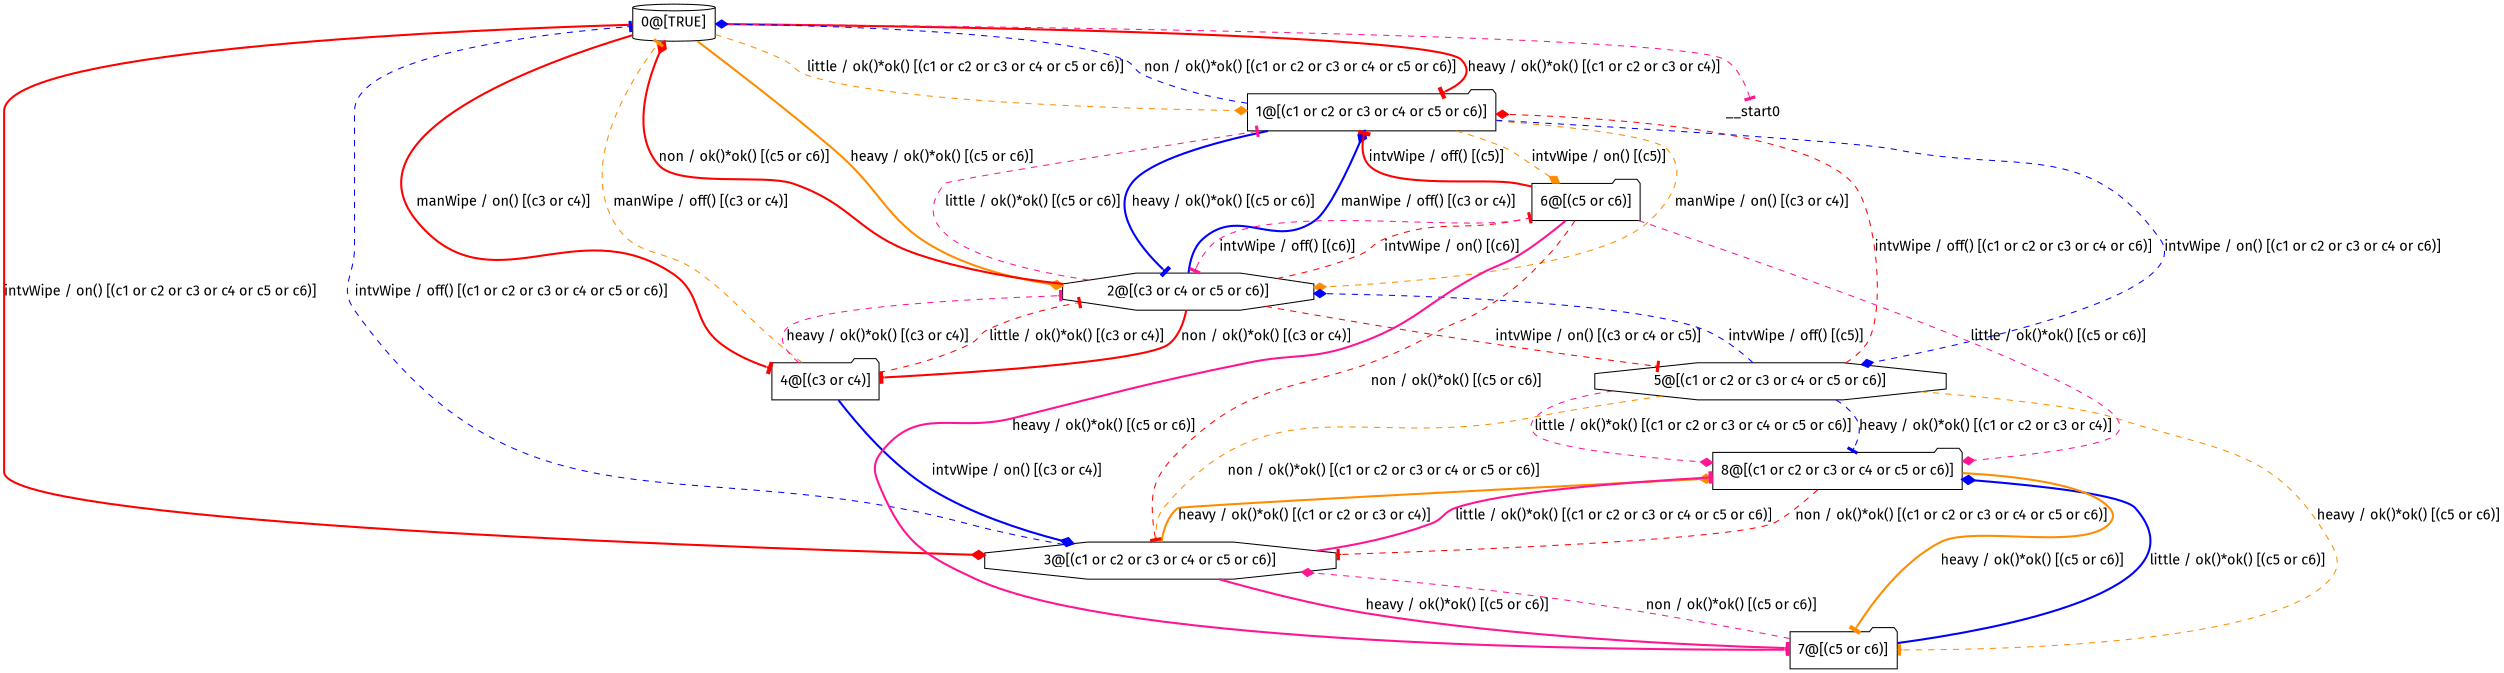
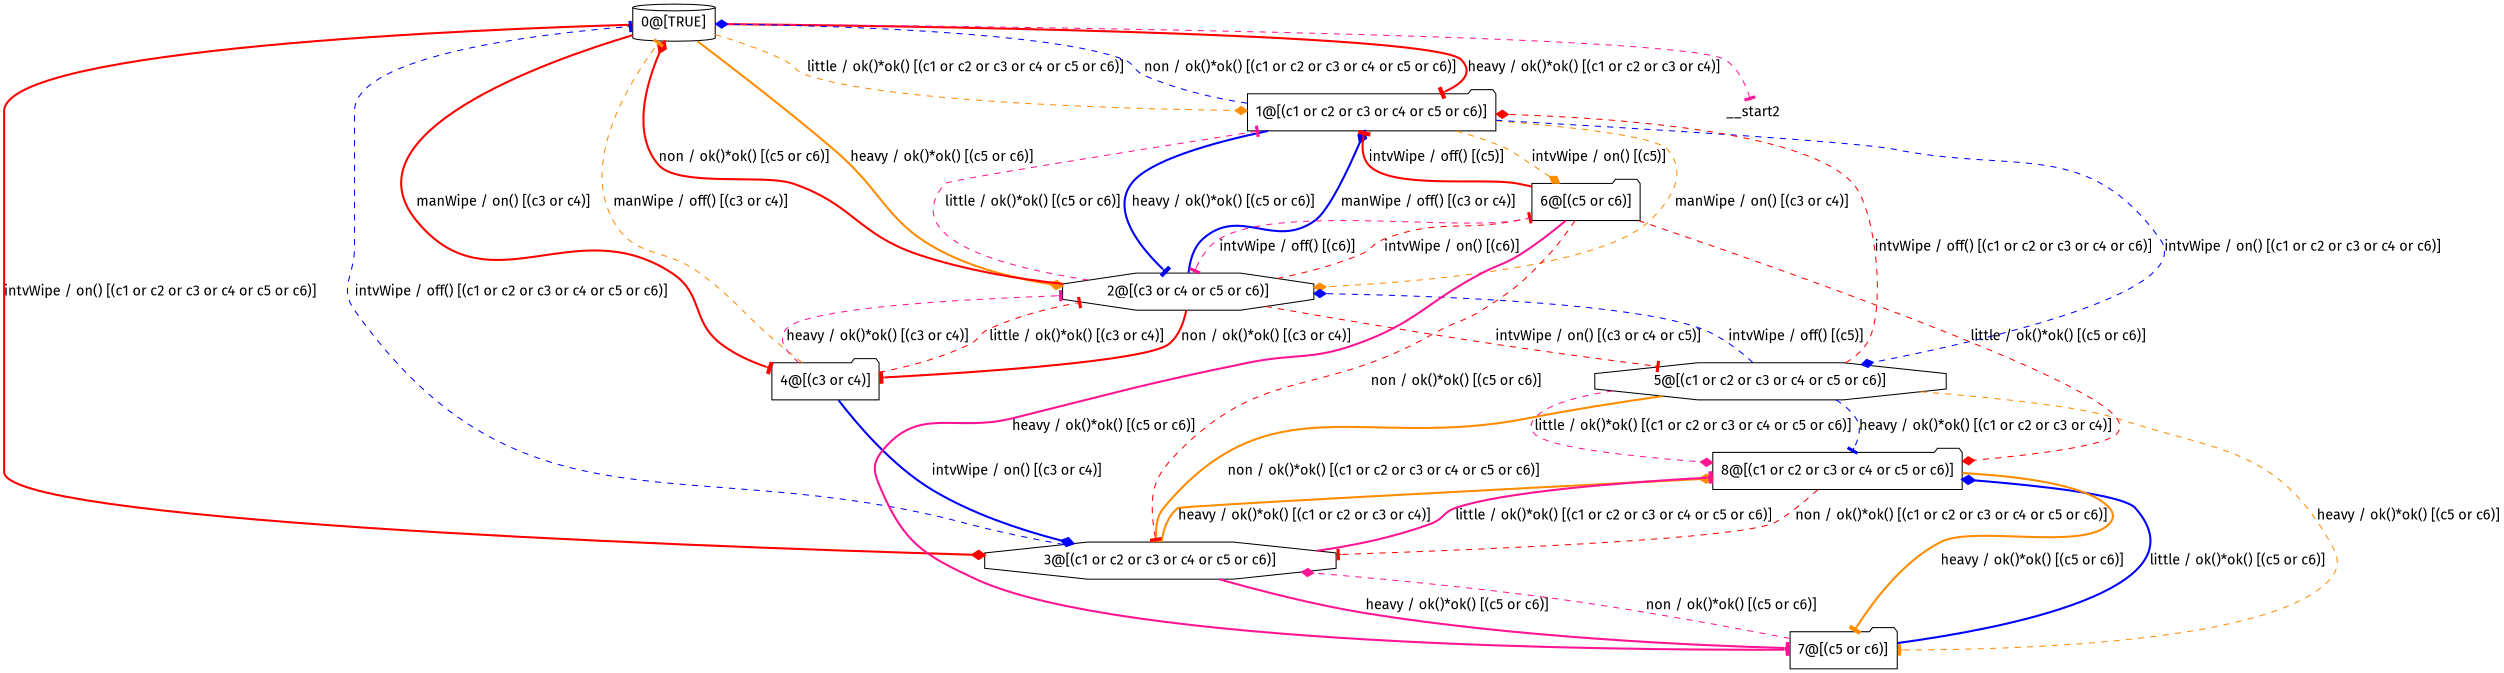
node "__start0": label "__start0" -> "__start2"
edge "6@[(c5 or c6)]" -> "8@[(c1 or c2 or c3 or c4 or c5 or c6)]": color deeppink -> red
edge "5@[(c1 or c2 or c3 or c4 or c5 or c6)]" -> "3@[(c1 or c2 or c3 or c4 or c5 or c6)]": style dashed -> bold
